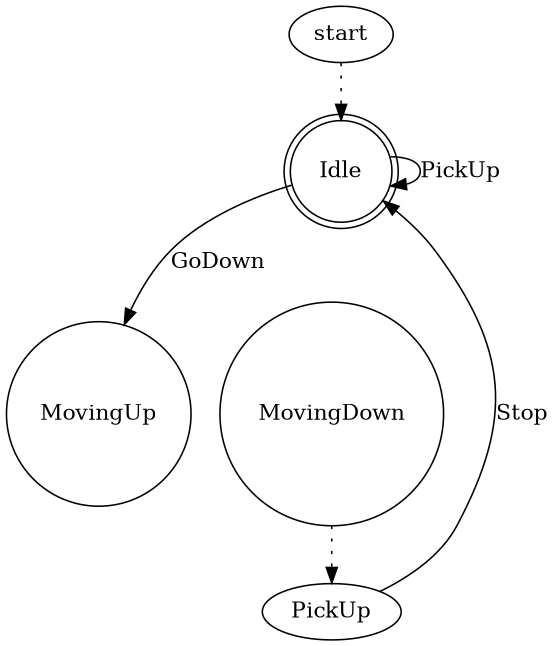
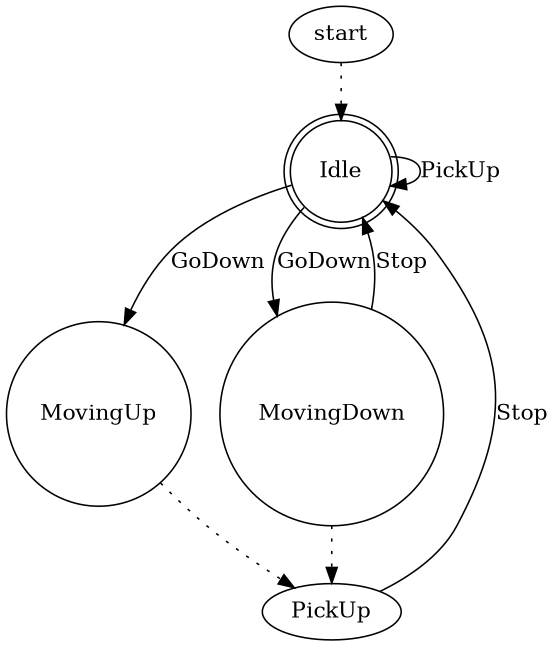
edge "Idle" -> "MovingDown": added, label "GoDown"
edge "MovingDown" -> "Idle": added, label "Stop"
edge "MovingUp" -> "PickUp": added
